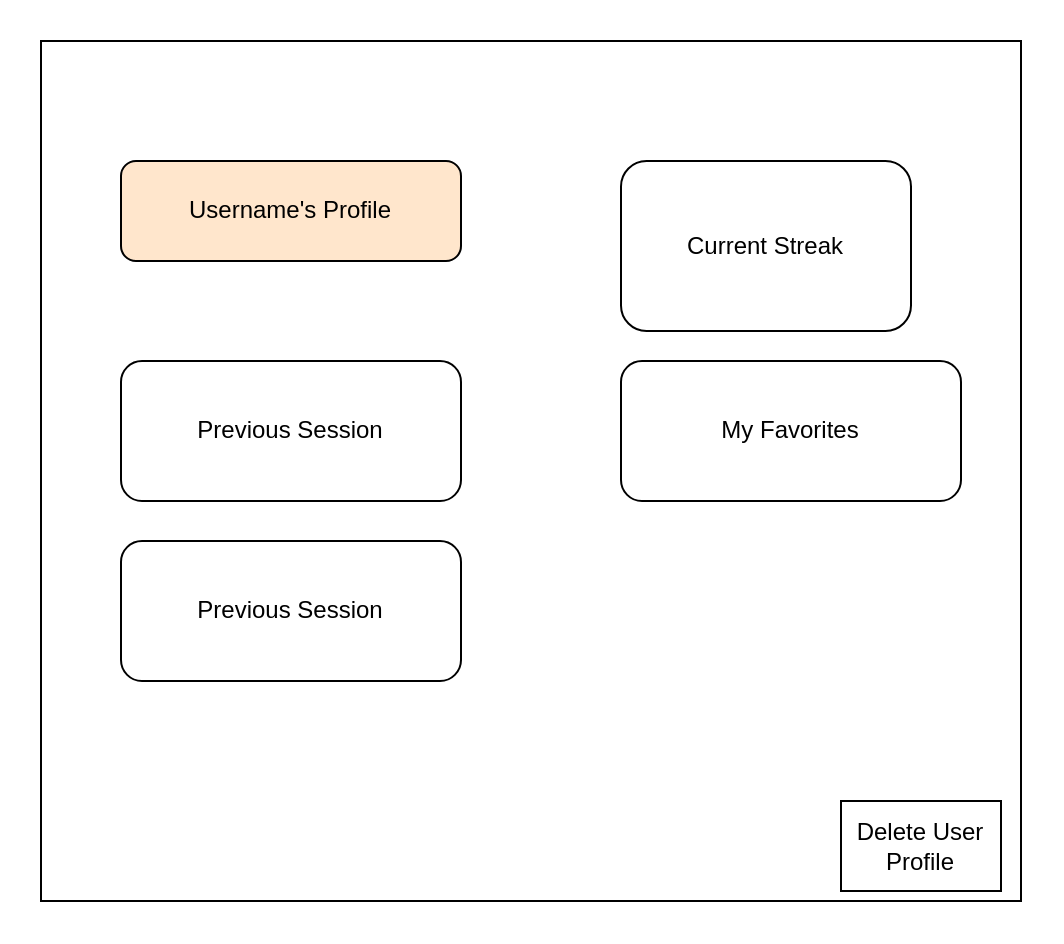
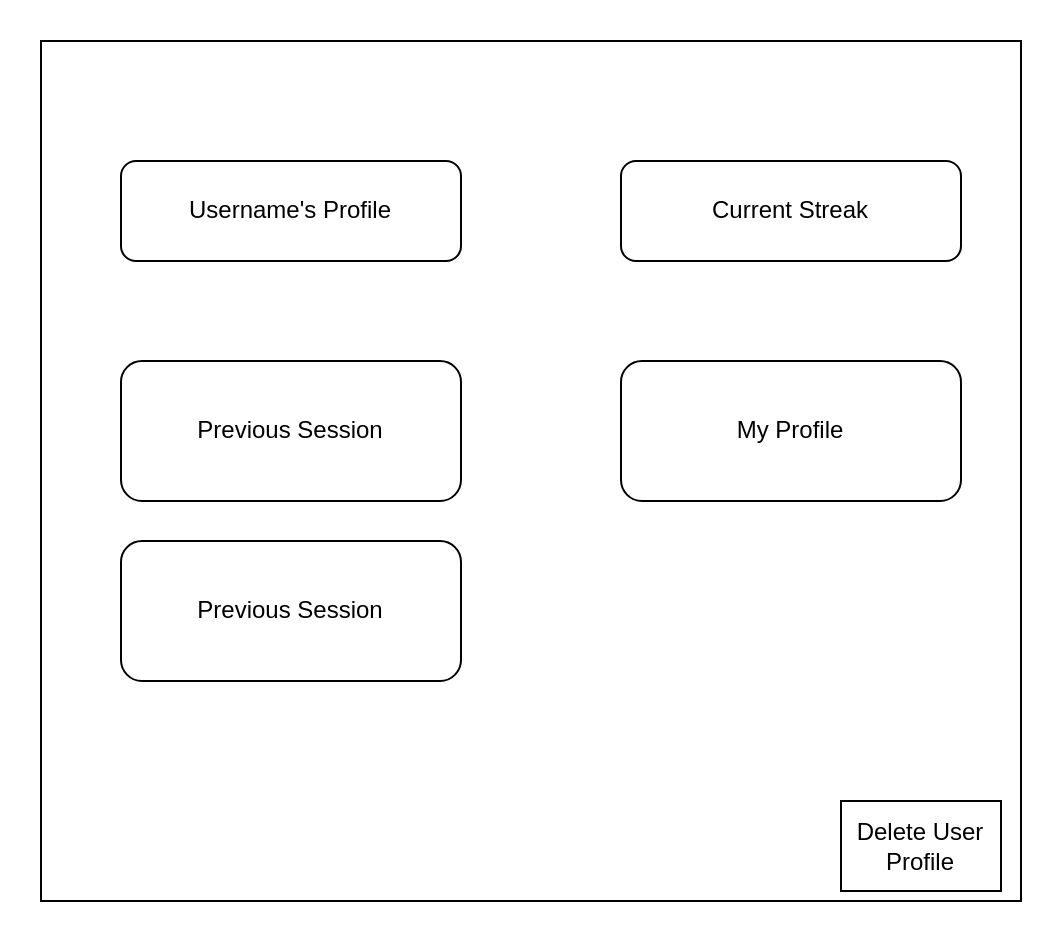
node "Username's Profile": fillcolor #ffe6cc -> #ffffff
node "Current Streak": size 290x170 -> 340x100
node "My Favorites": label "My Favorites" -> "My Profile"
